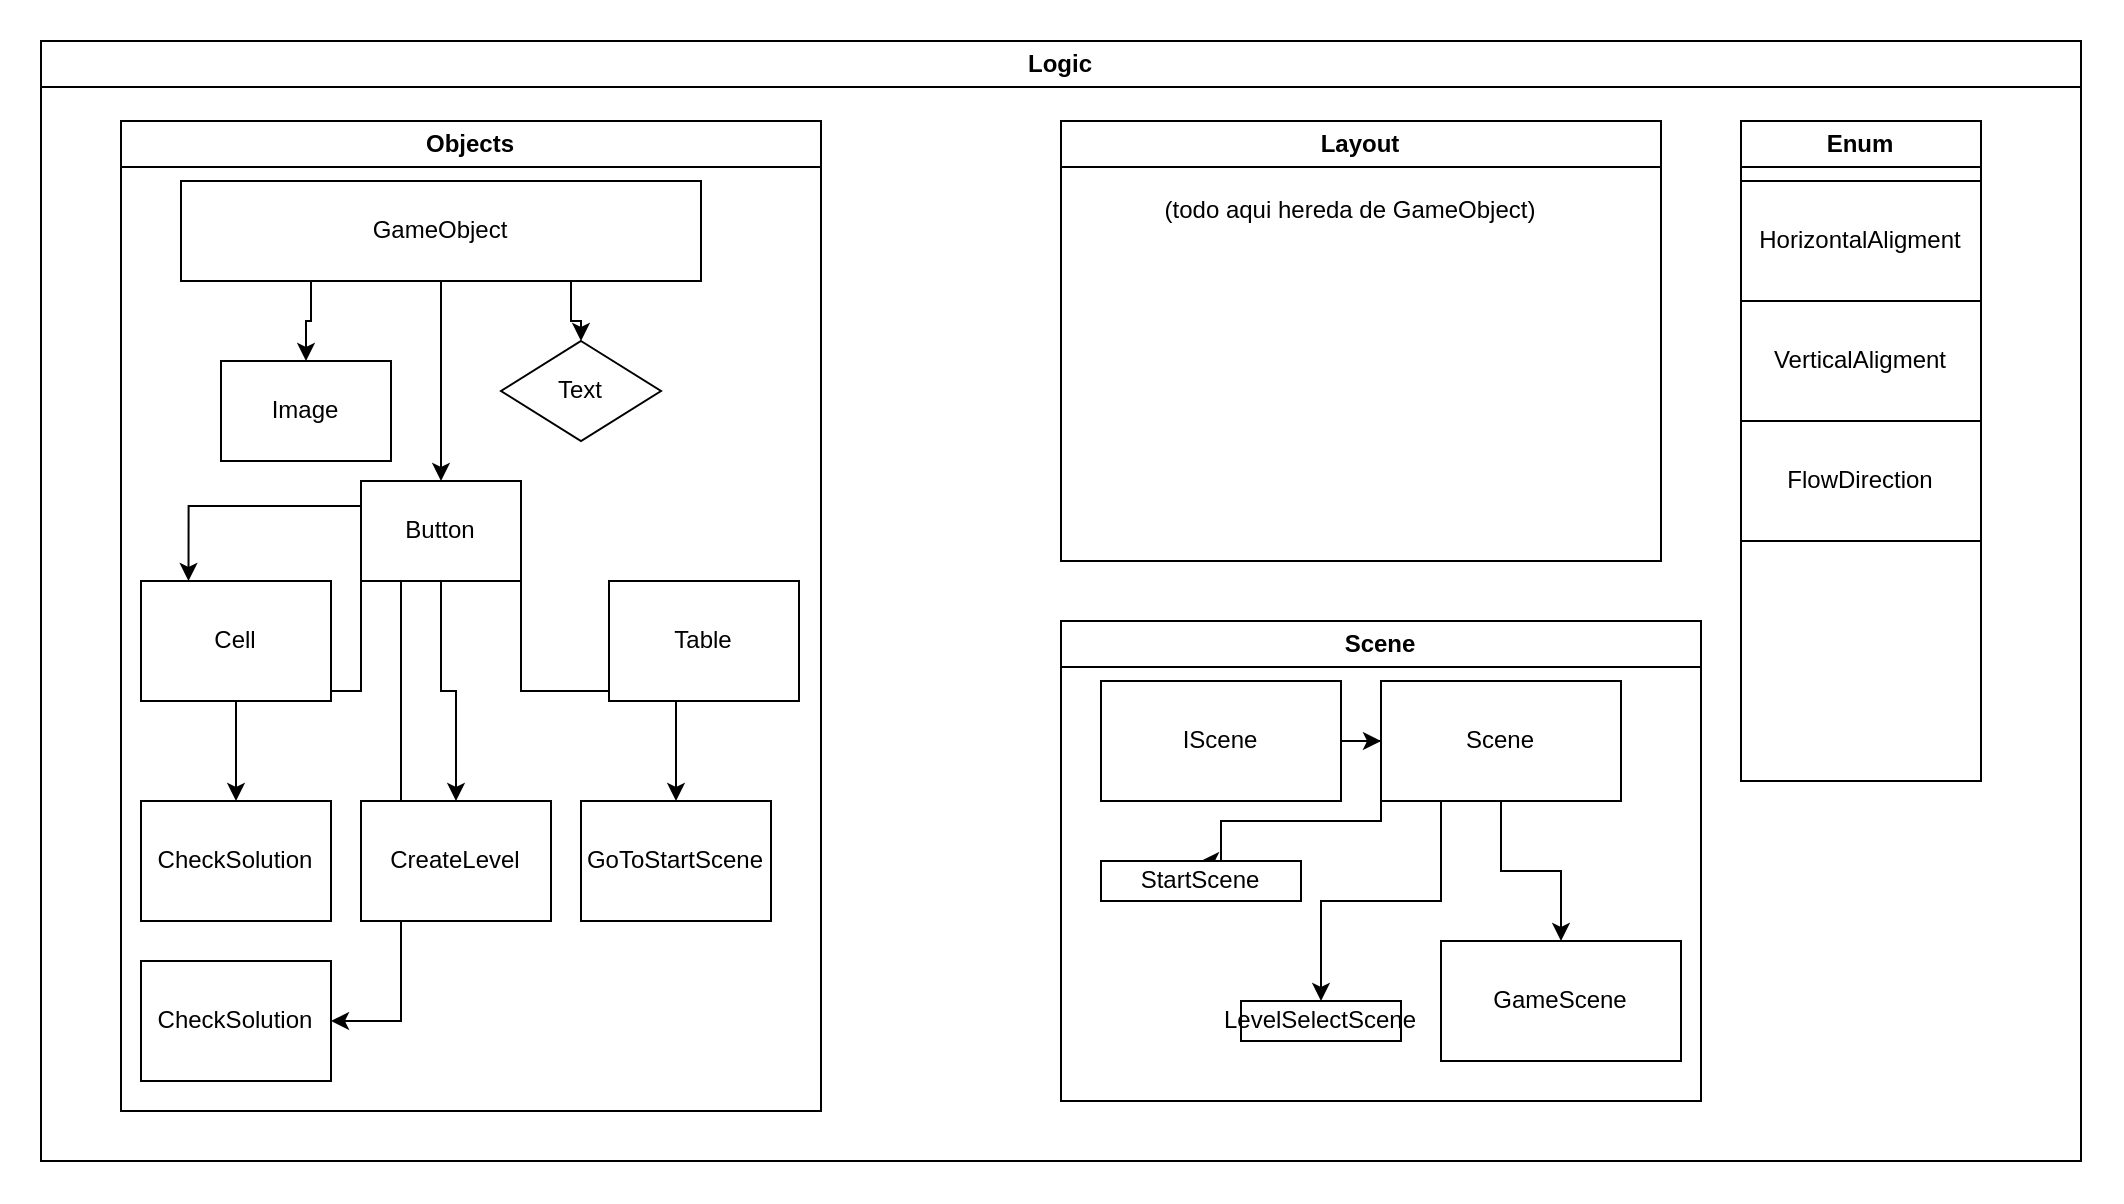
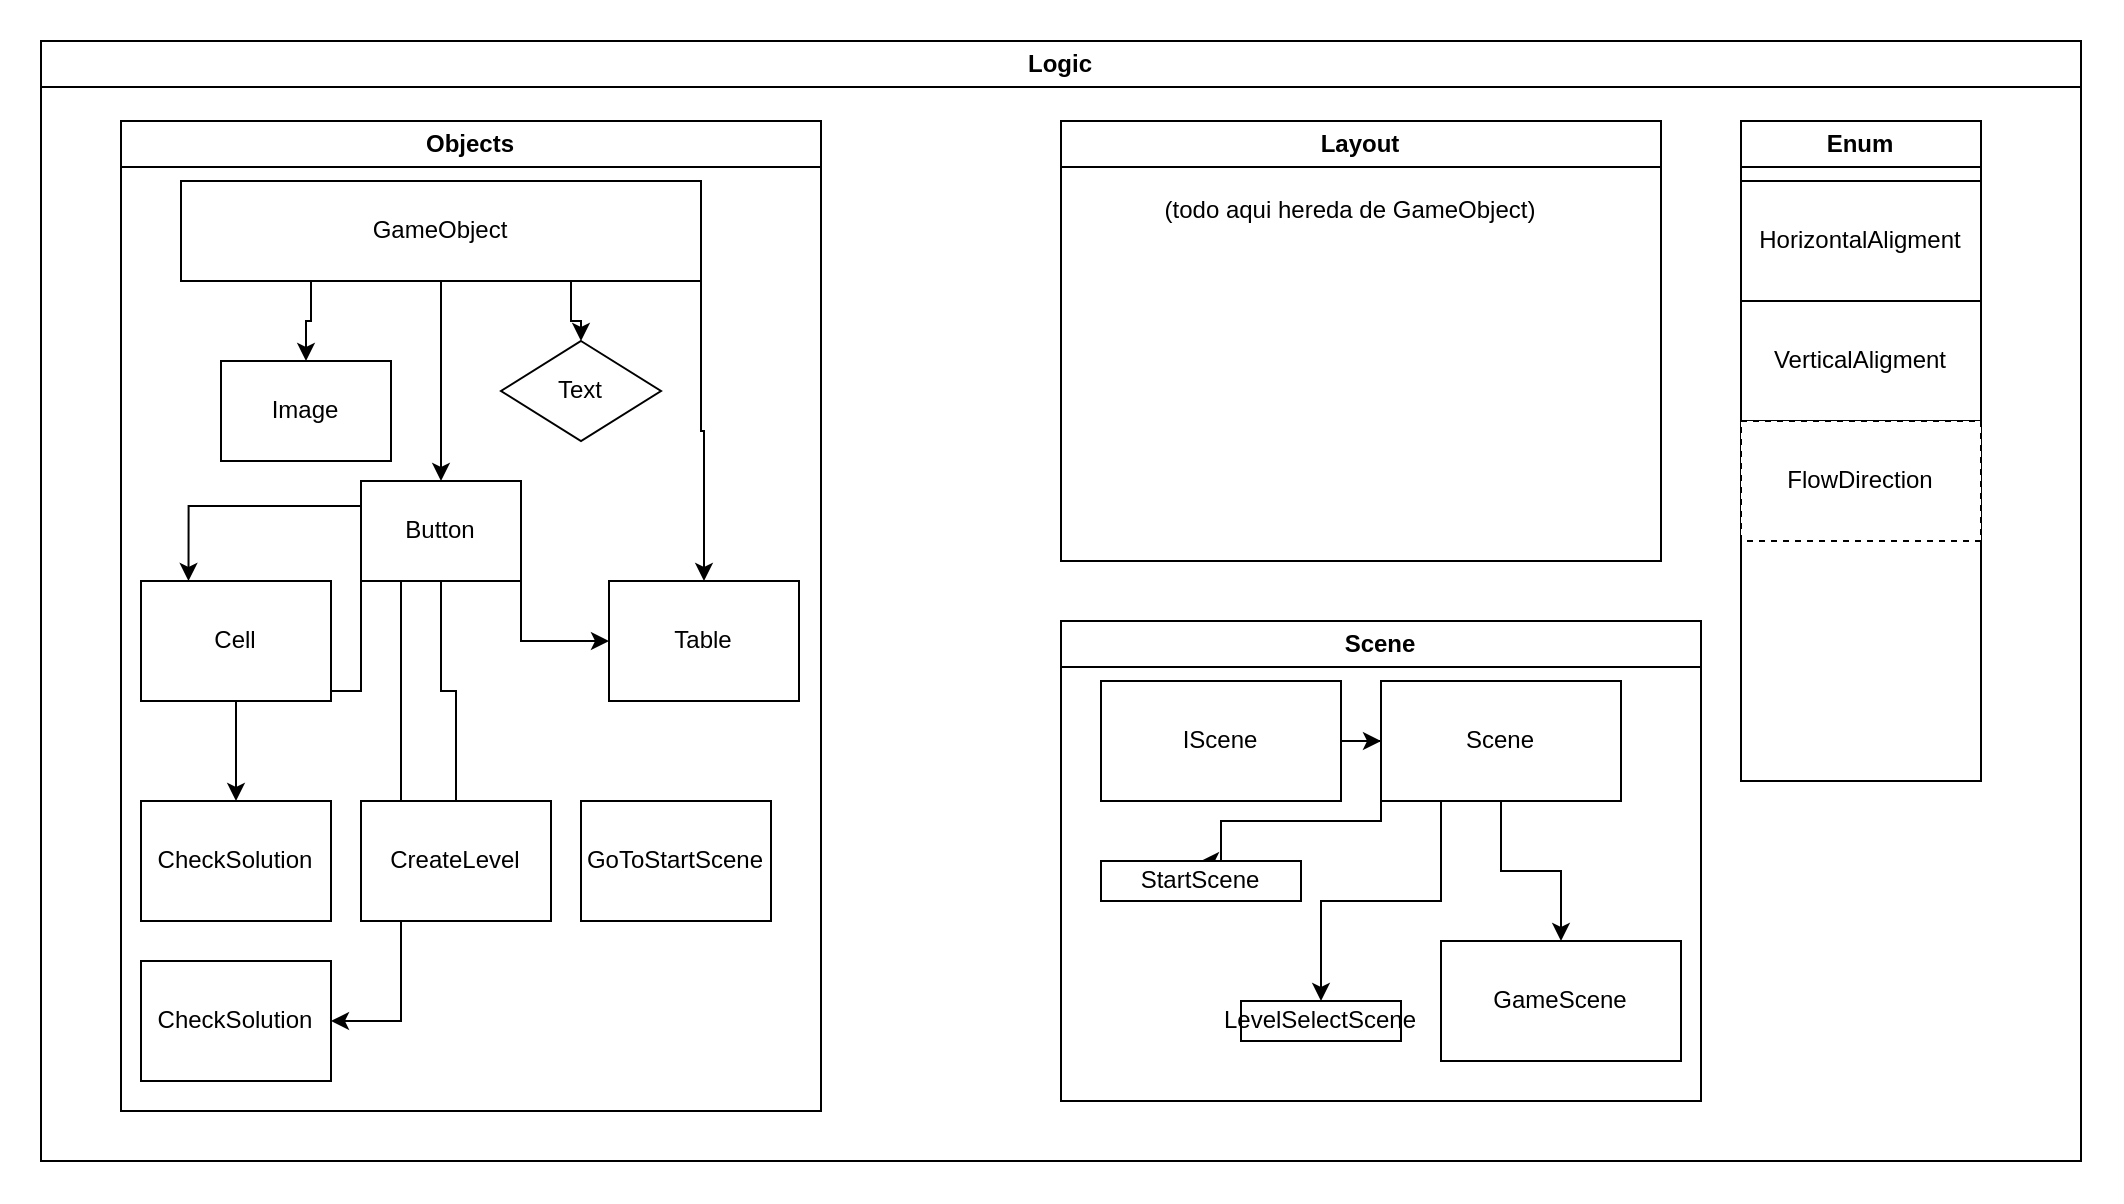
edge "GameObject" -> "Table": added
node "FlowDirection": style solid -> dashed
edge "Button" -> "GoToStartScene": now "Button" -> "Table"
edge "Button" -> "CreateLevel": arrowhead classic -> none
